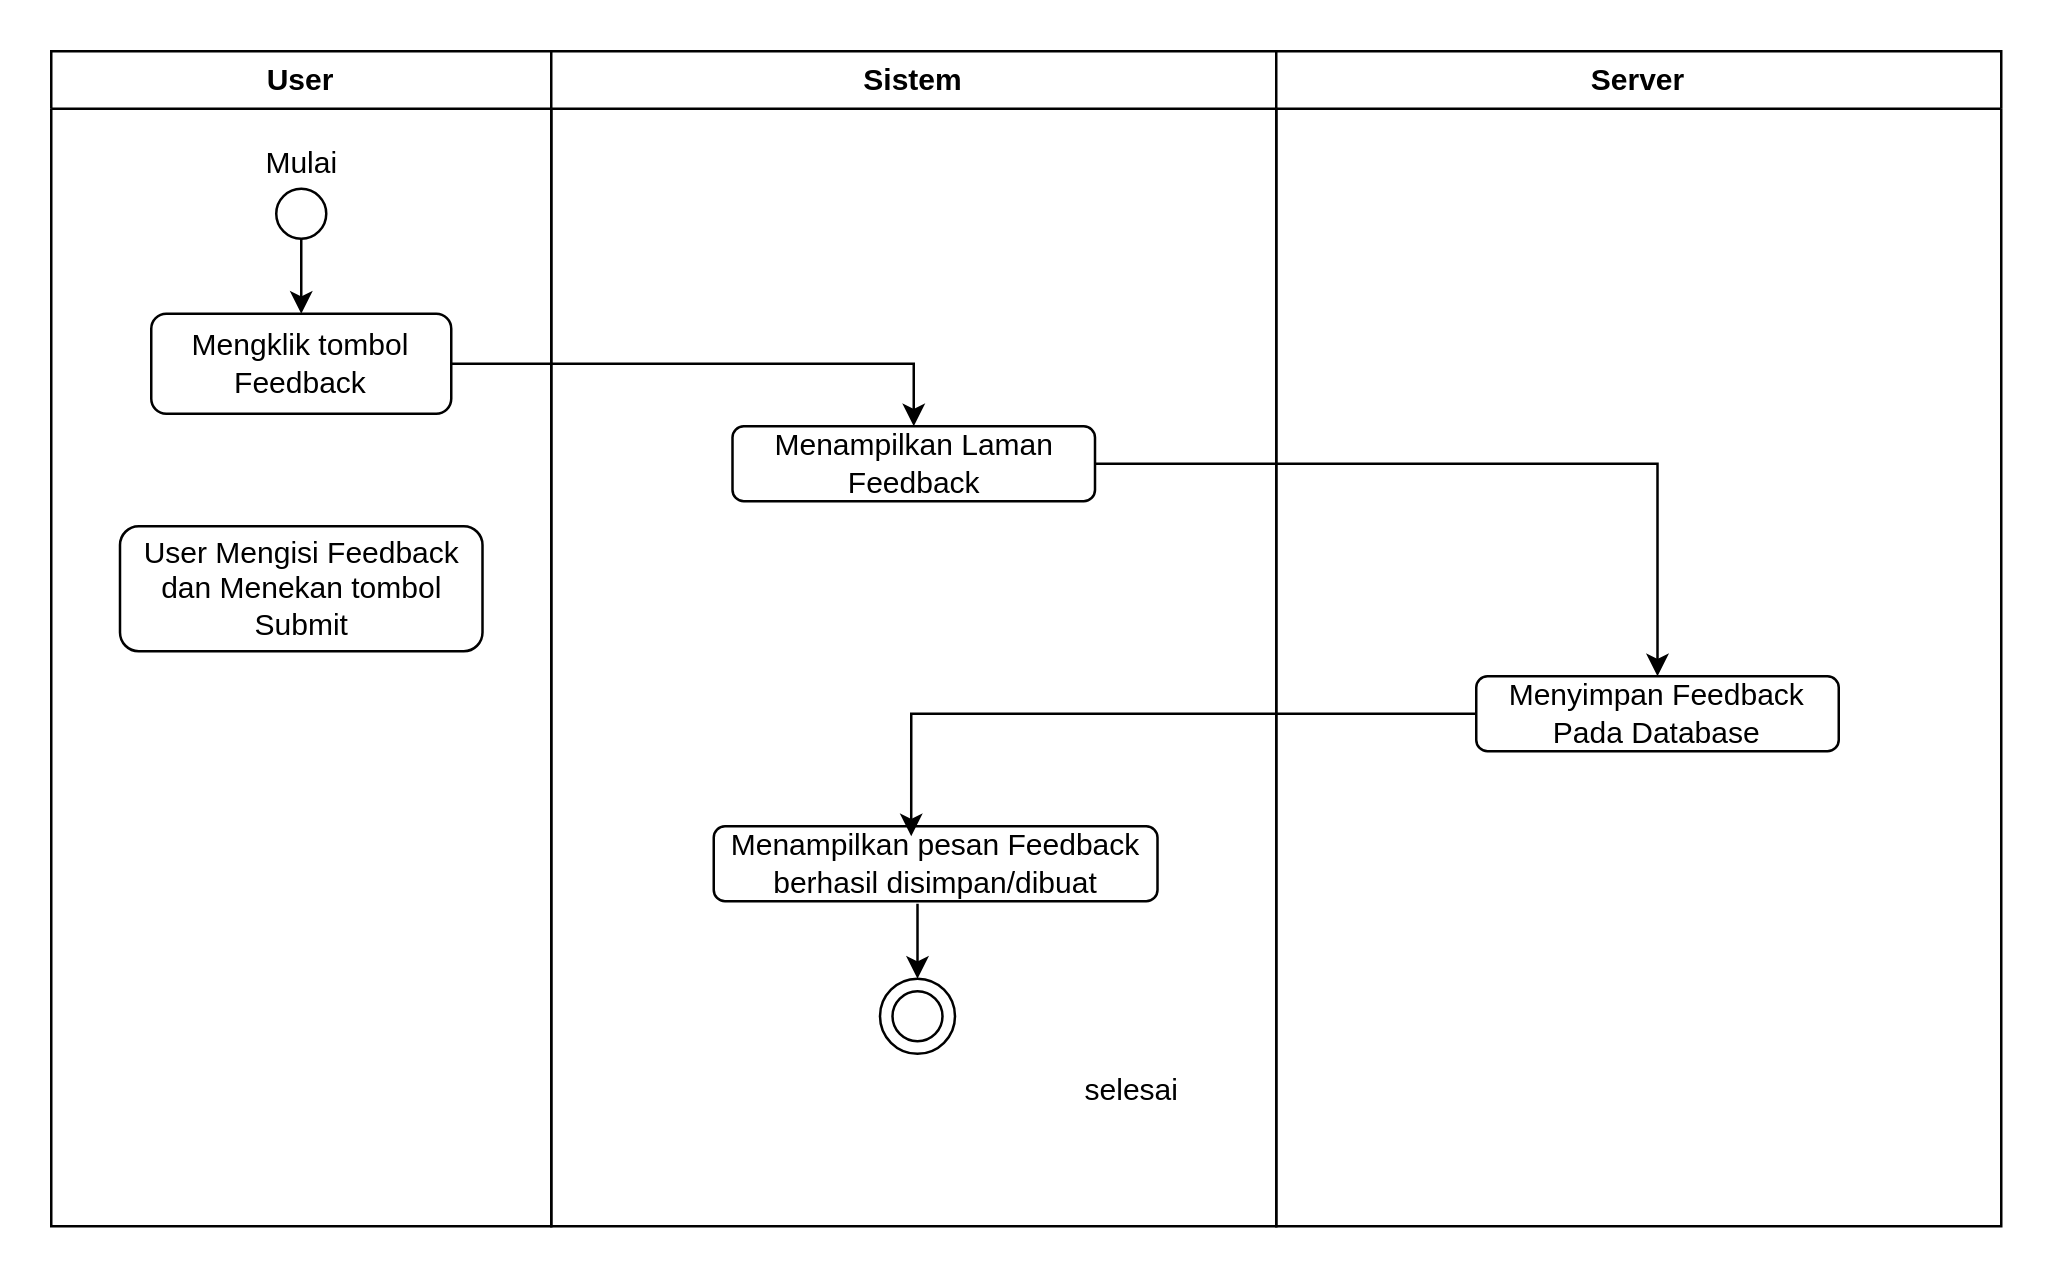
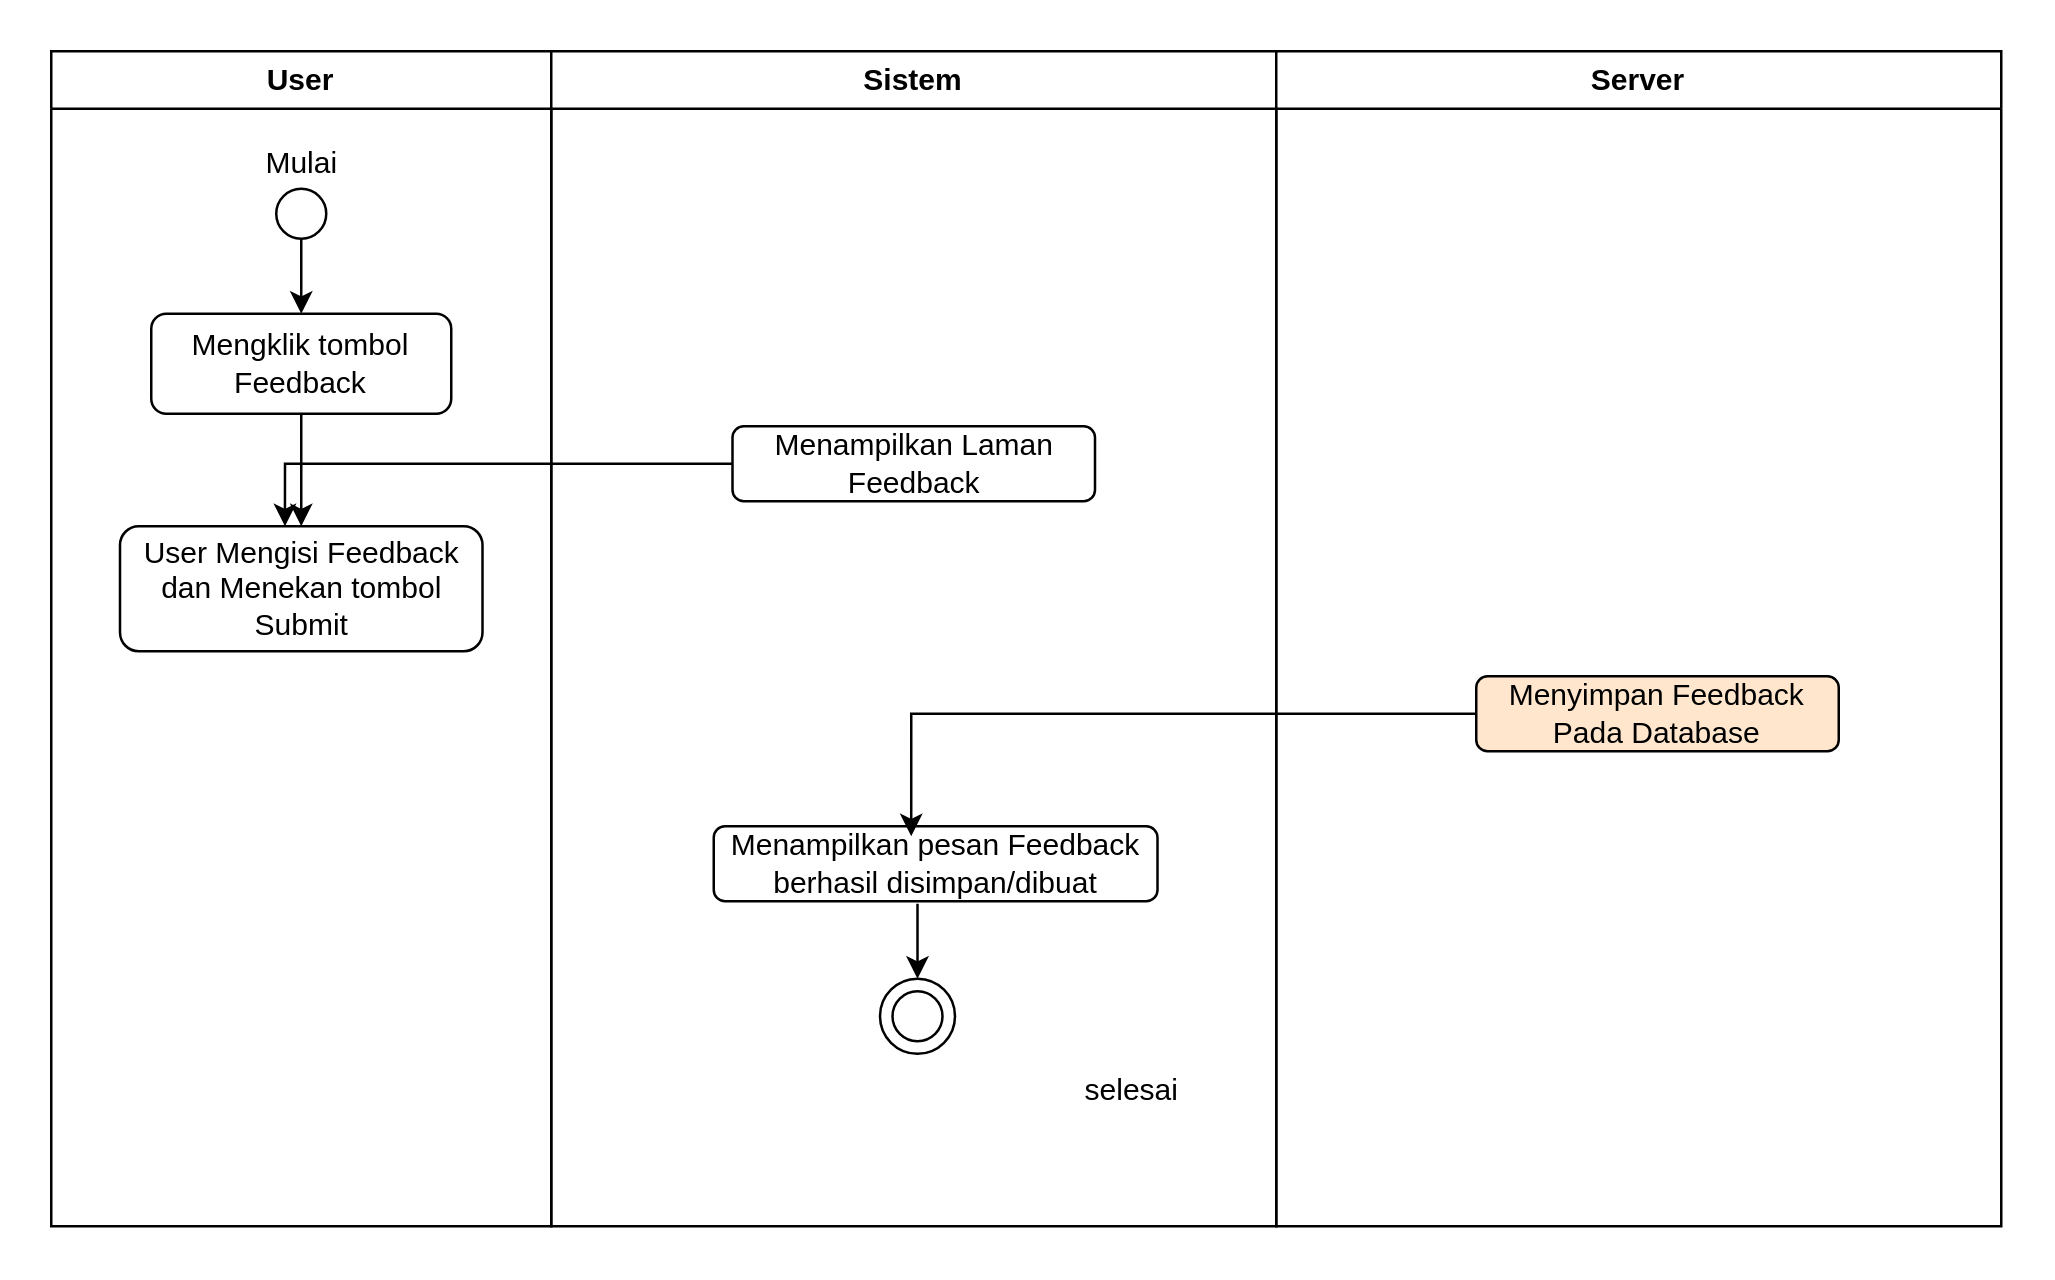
edge "Mengklik tombol Feedback" -> "Menampilkan Laman Feedback": now "Mengklik tombol Feedback" -> "User Mengisi Feedback dan Menekan tombol Submit"
edge "Menampilkan Laman Feedback" -> "Menyimpan Feedback Pada Database": now "Menampilkan Laman Feedback" -> "User Mengisi Feedback dan Menekan tombol Submit"
node "Menyimpan Feedback Pada Database": fillcolor #ffffff -> #ffe6cc
